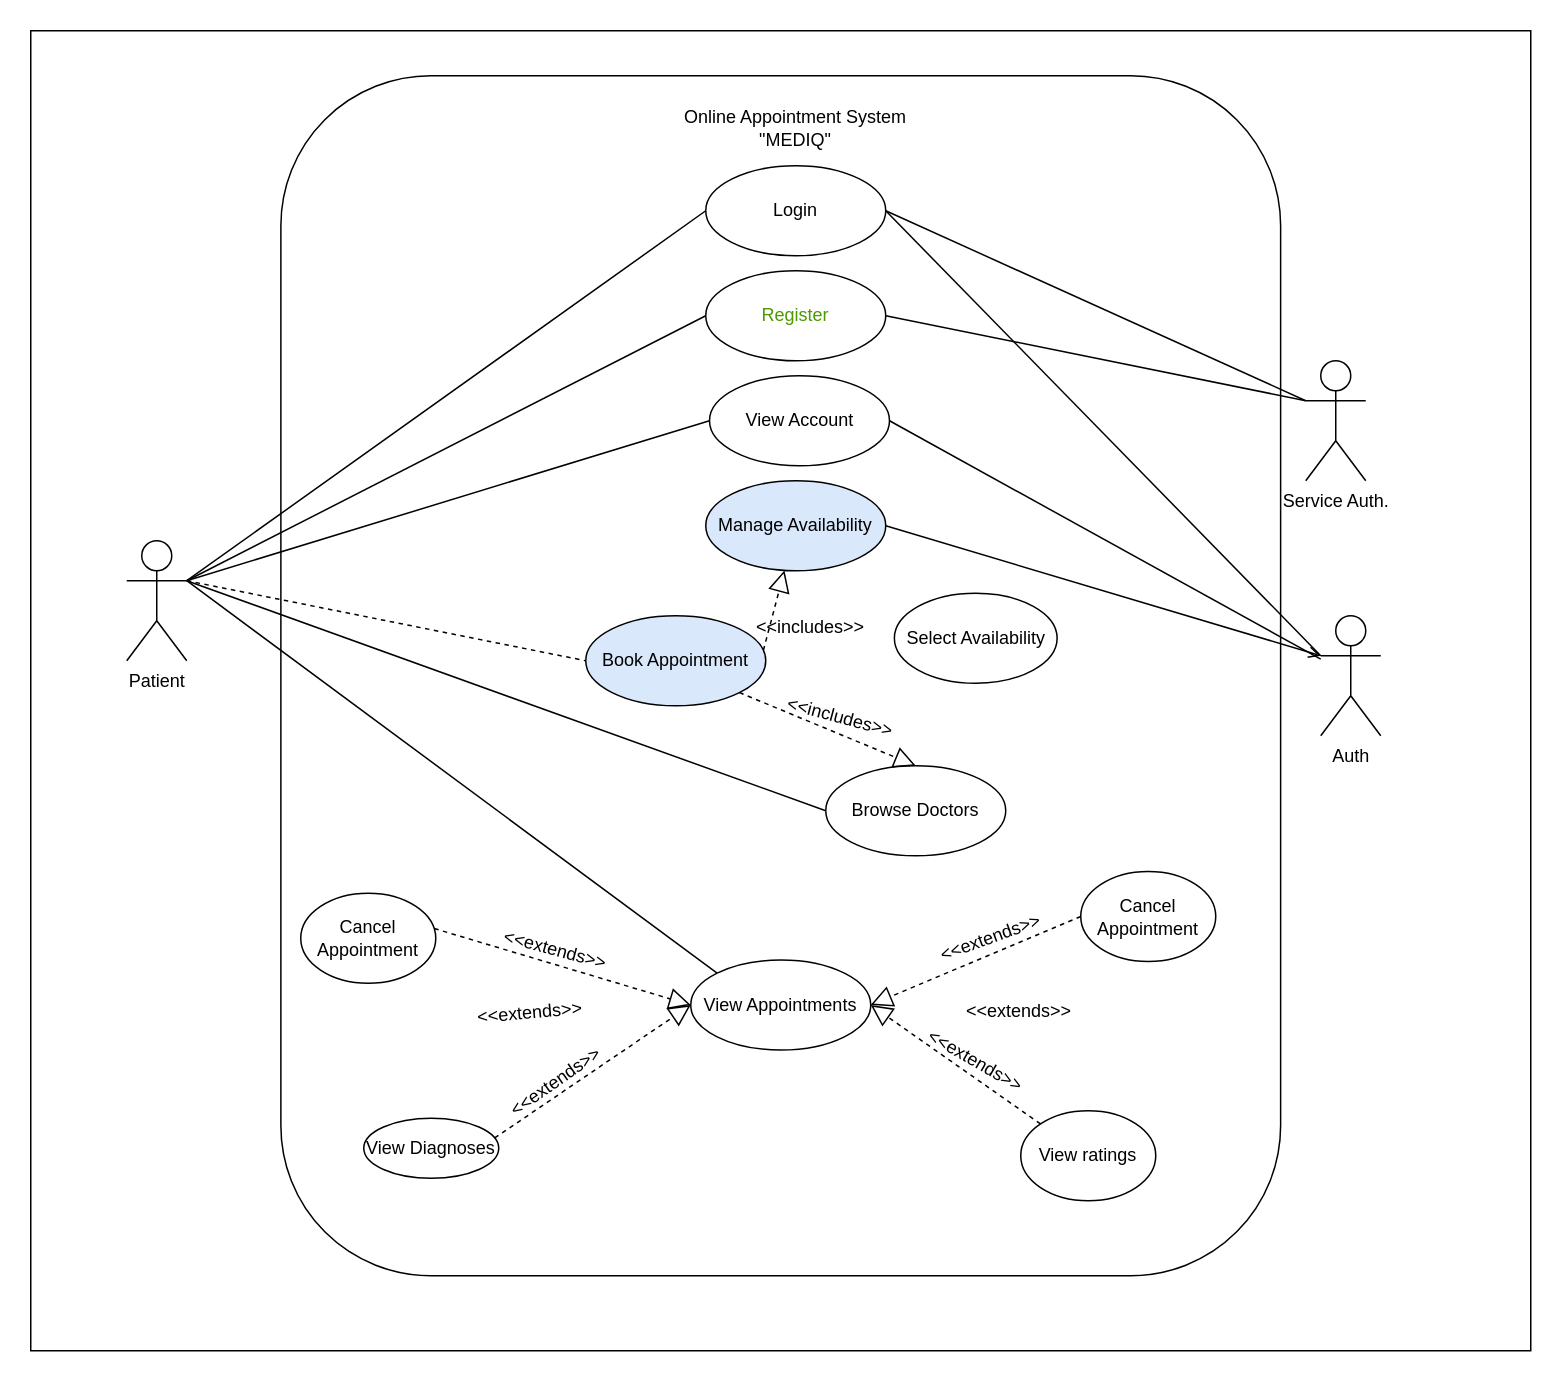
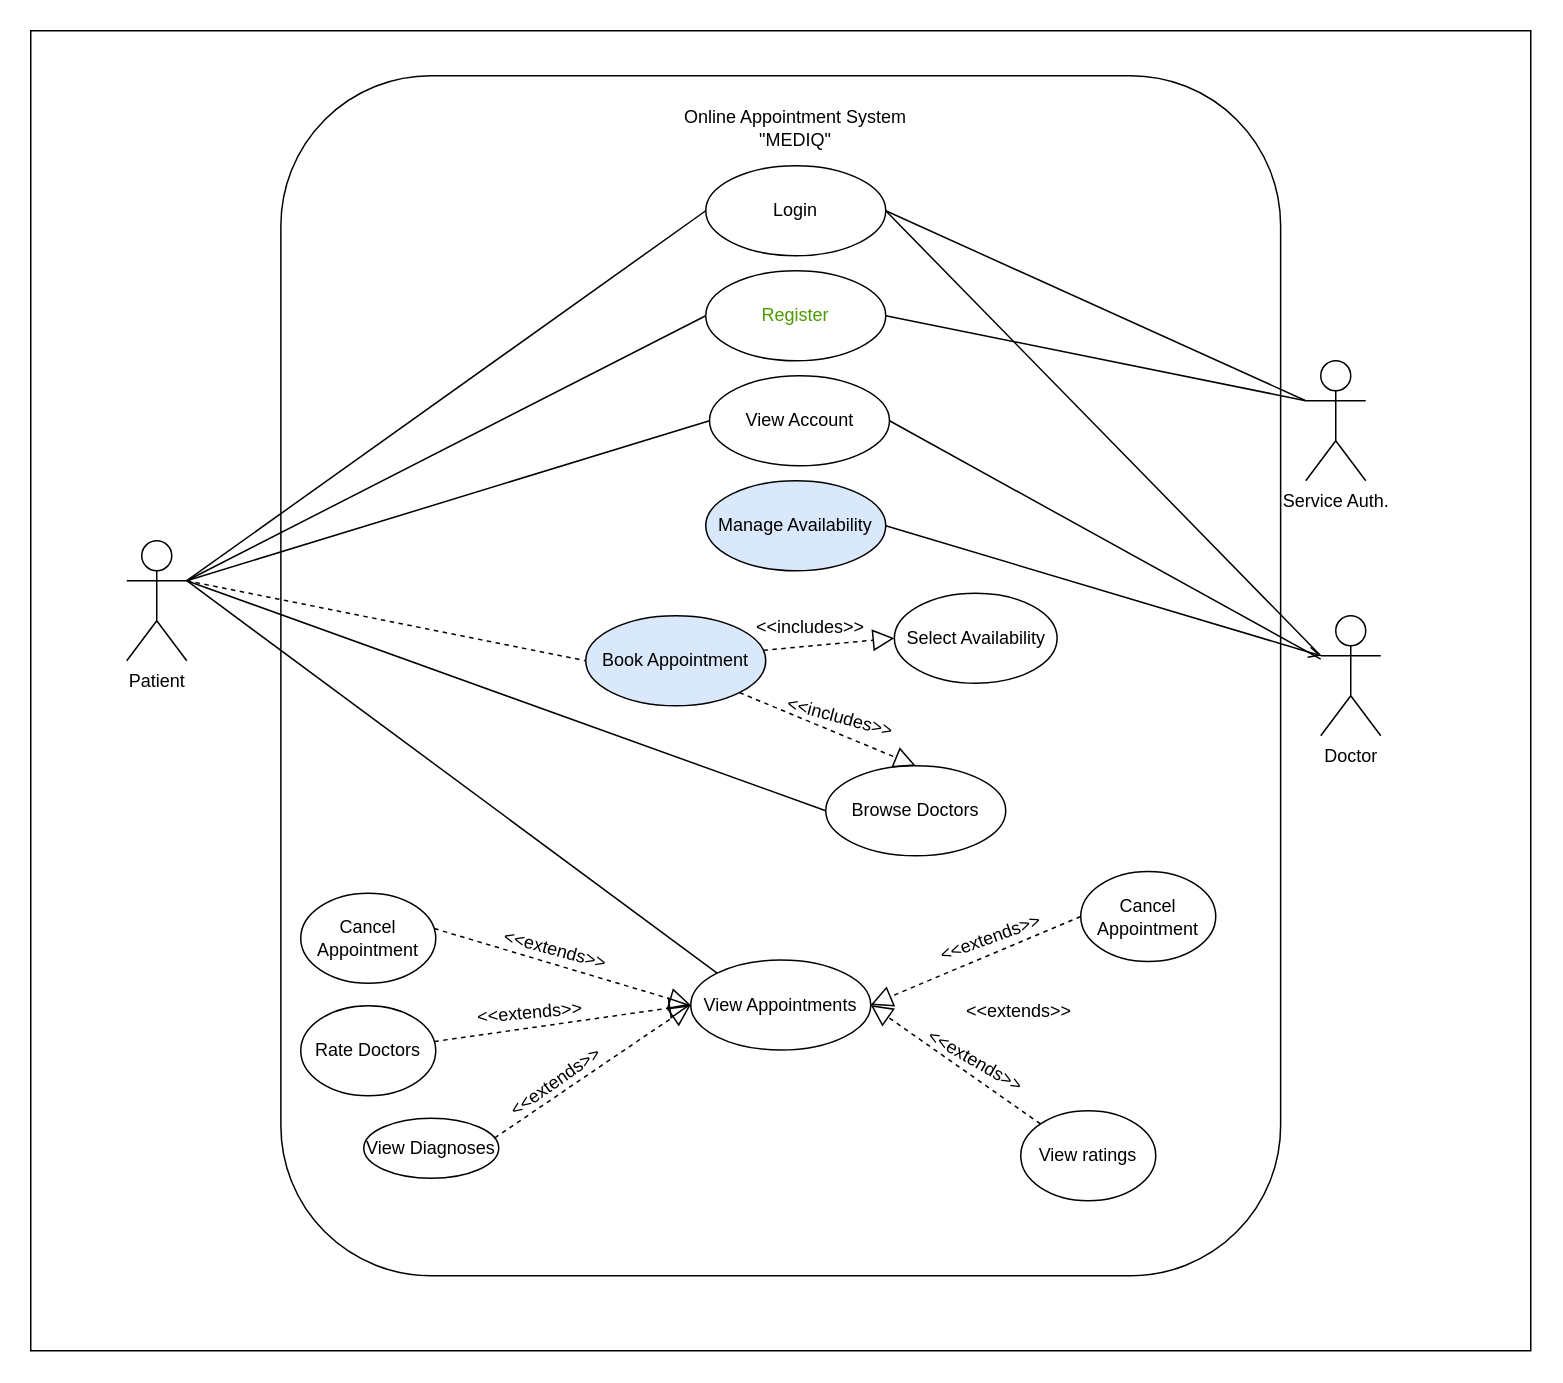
edge "Book Appointment" -> "Manage Availability": now "Book Appointment" -> "Select Availability"
node "Auth": label "Auth" -> "Doctor"
edge "Rate Doctors" -> "View Appointments": added
node "Rate Doctors": added
